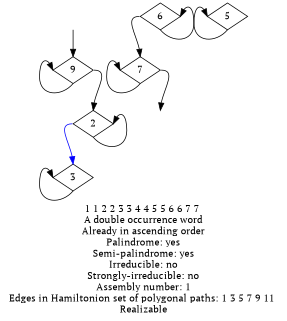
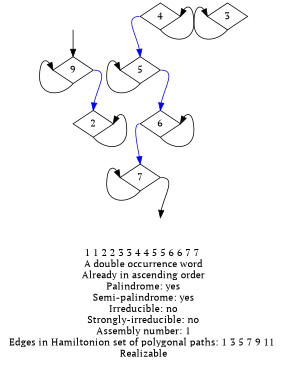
node "4": added
edge "6" -> "7": color black -> blue
edge "9" -> "2": color black -> blue
edge "5" -> "6": added
edge "2" -> "3": removed
